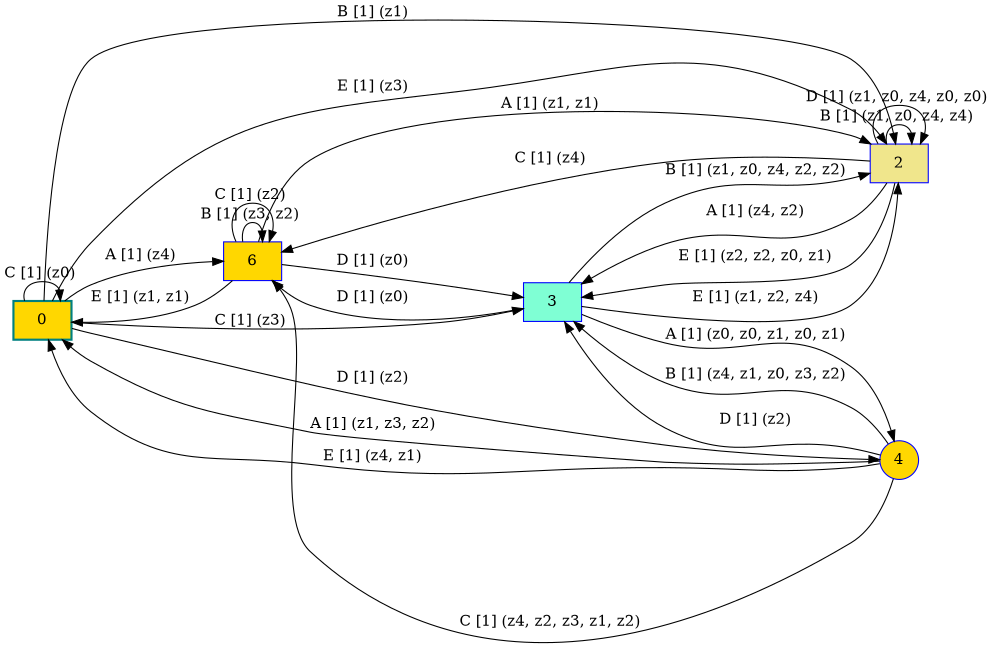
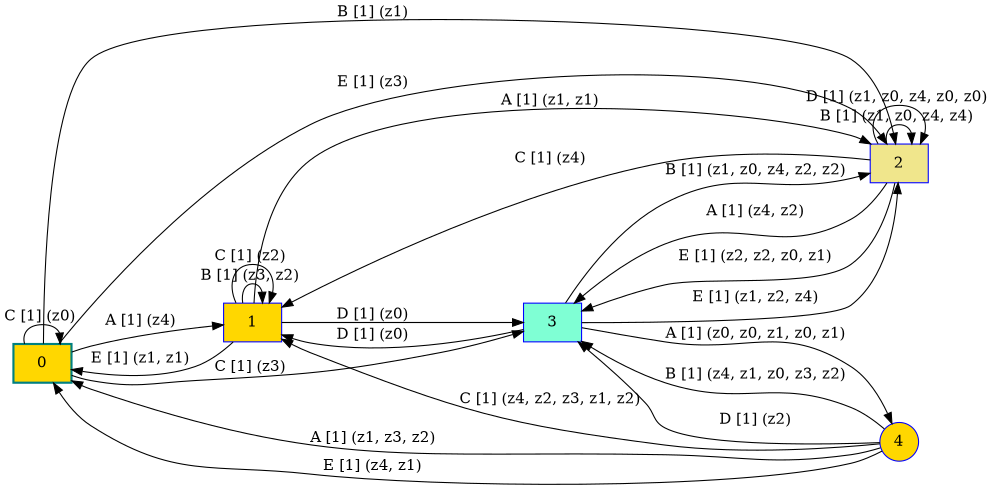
node "6": label "6" -> "1"
edge "0" -> "4": removed, label "D [1] (z2)"
